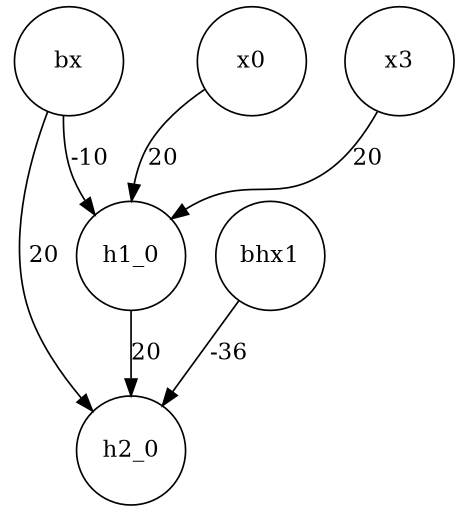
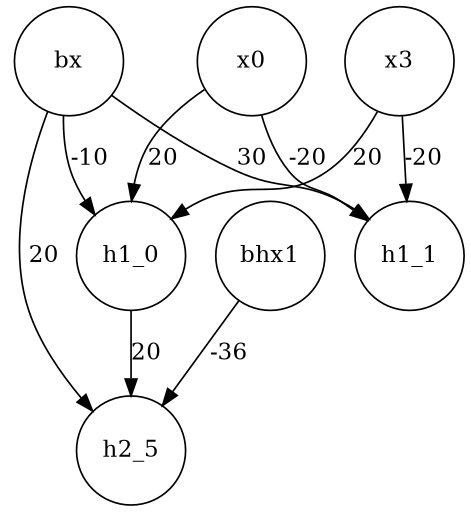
node "h1_1": added
node "h2_0": label "h2_0" -> "h2_5"
